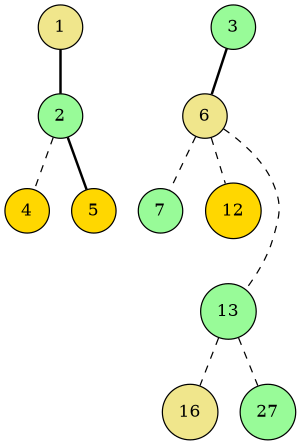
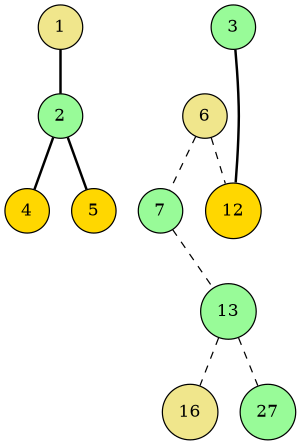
edge "3" -- "6": now "3" -- "12"
edge "2" -- "4": style dashed -> bold
edge "6" -- "13": now "7" -- "13"
